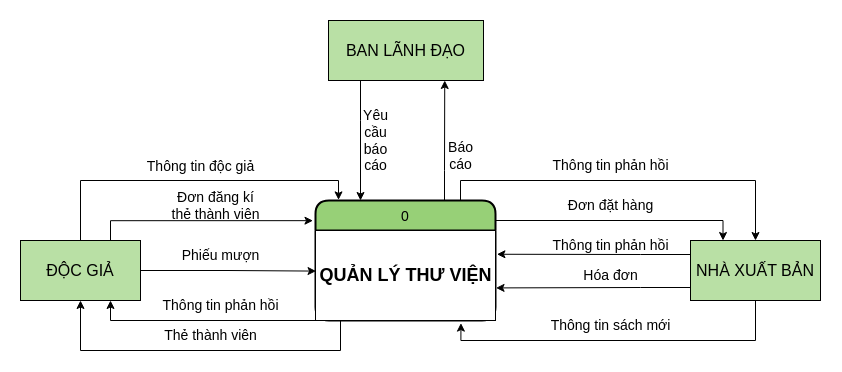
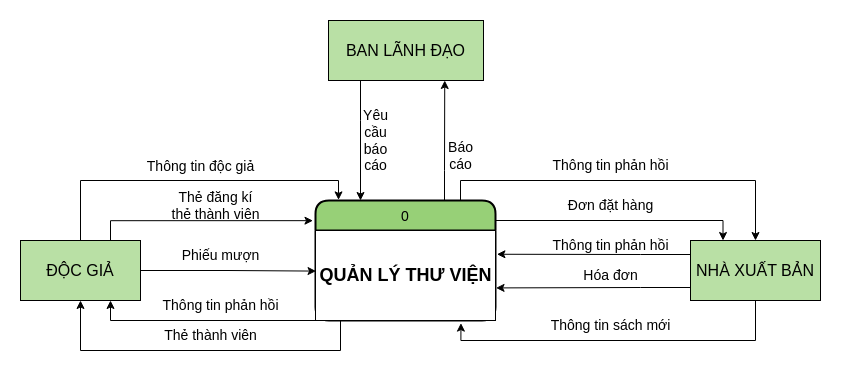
node "Đơn đăng kí thẻ thành viên": label "Đơn đăng kí thẻ thành viên" -> "Thẻ đăng kí thẻ thành viên"
